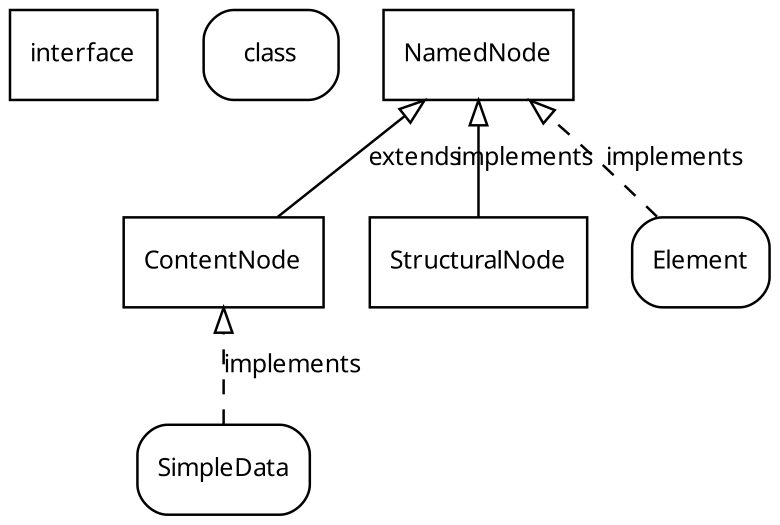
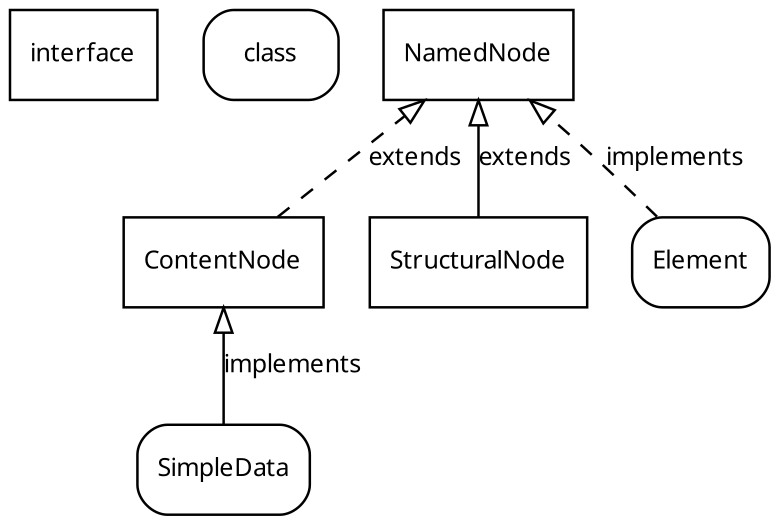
edge "StructuralNode" -> "NamedNode": label "implements" -> "extends"
edge "ContentNode" -> "NamedNode": style solid -> dashed
edge "SimpleData" -> "ContentNode": style dashed -> solid
